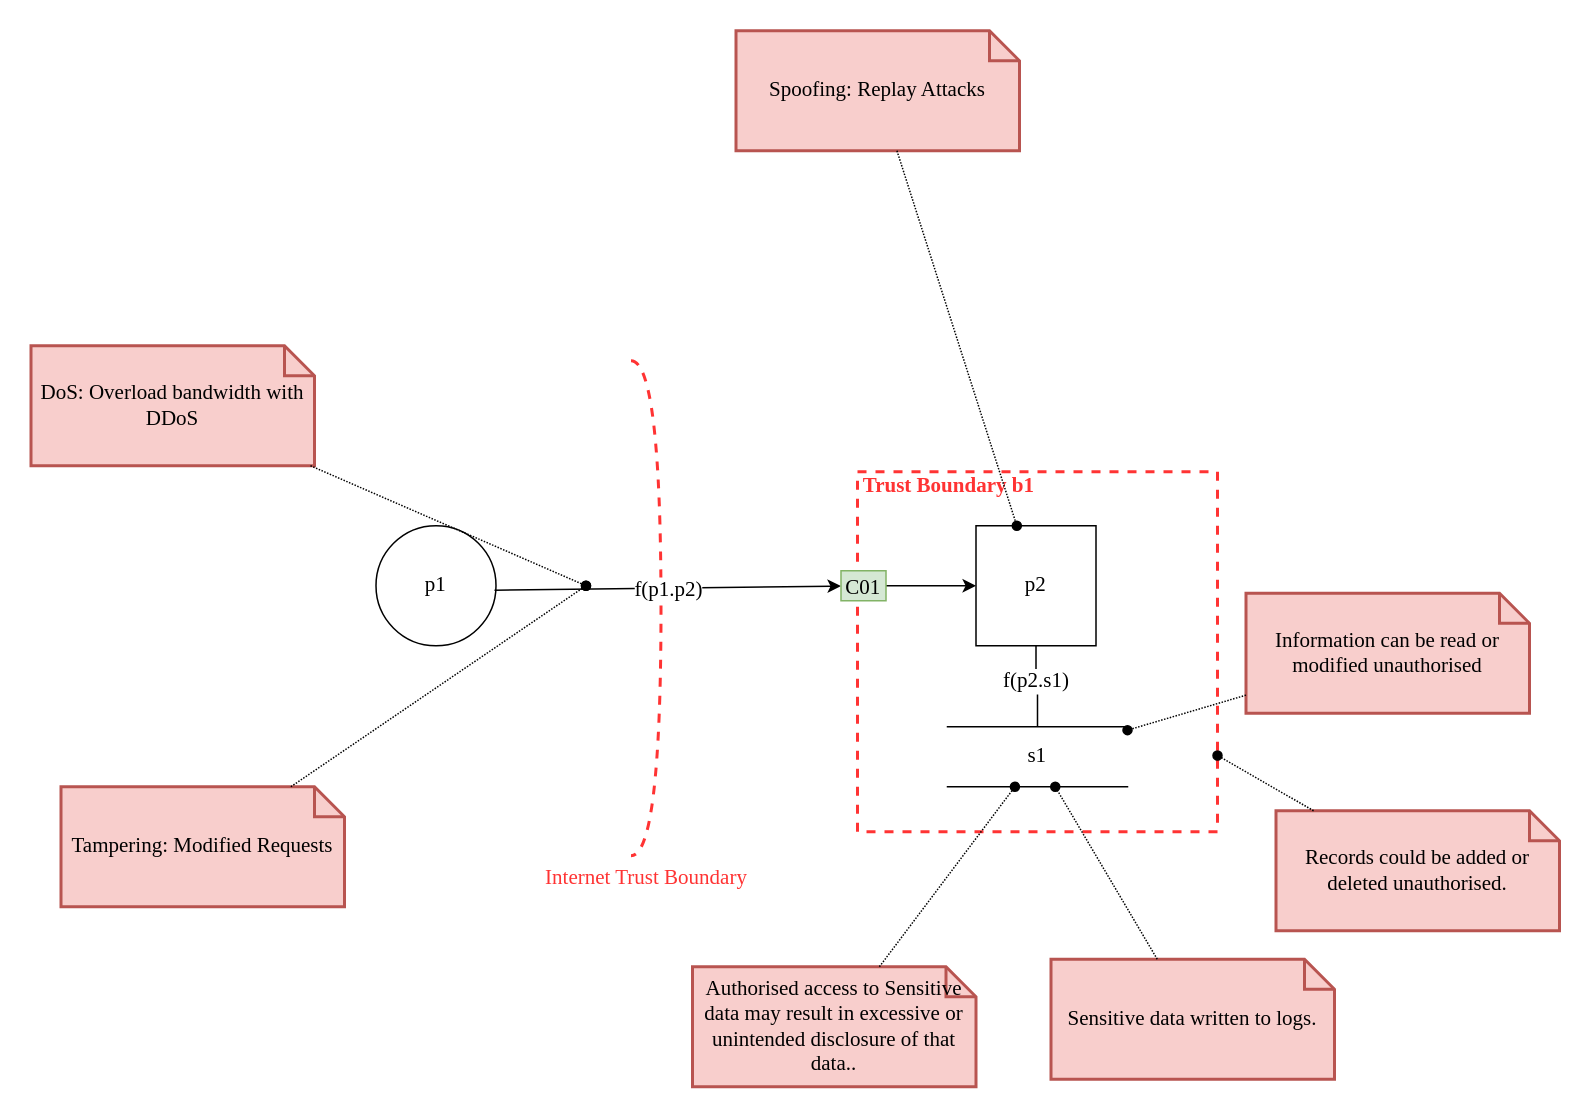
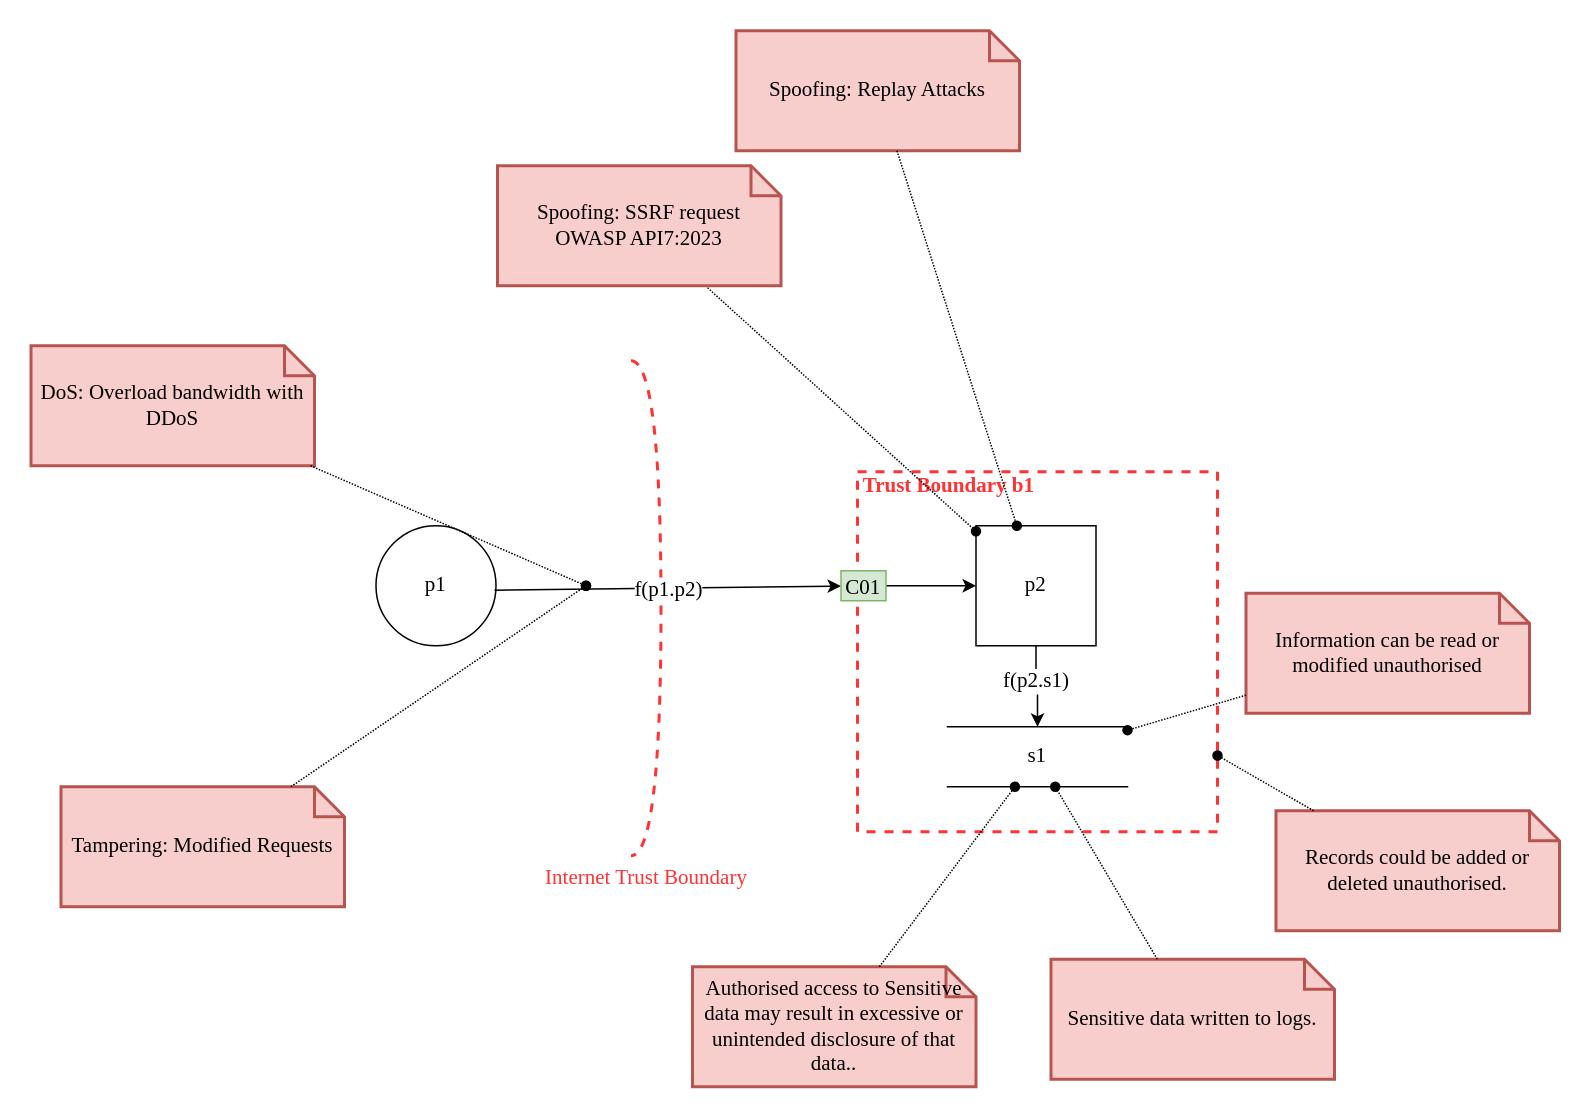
node "Spoofing: SSRF request OWASP API7:2023": added
edge "Spoofing: SSRF request OWASP API7:2023" -> "p2": added
edge "p2" -- "s1": arrowhead none -> classic
